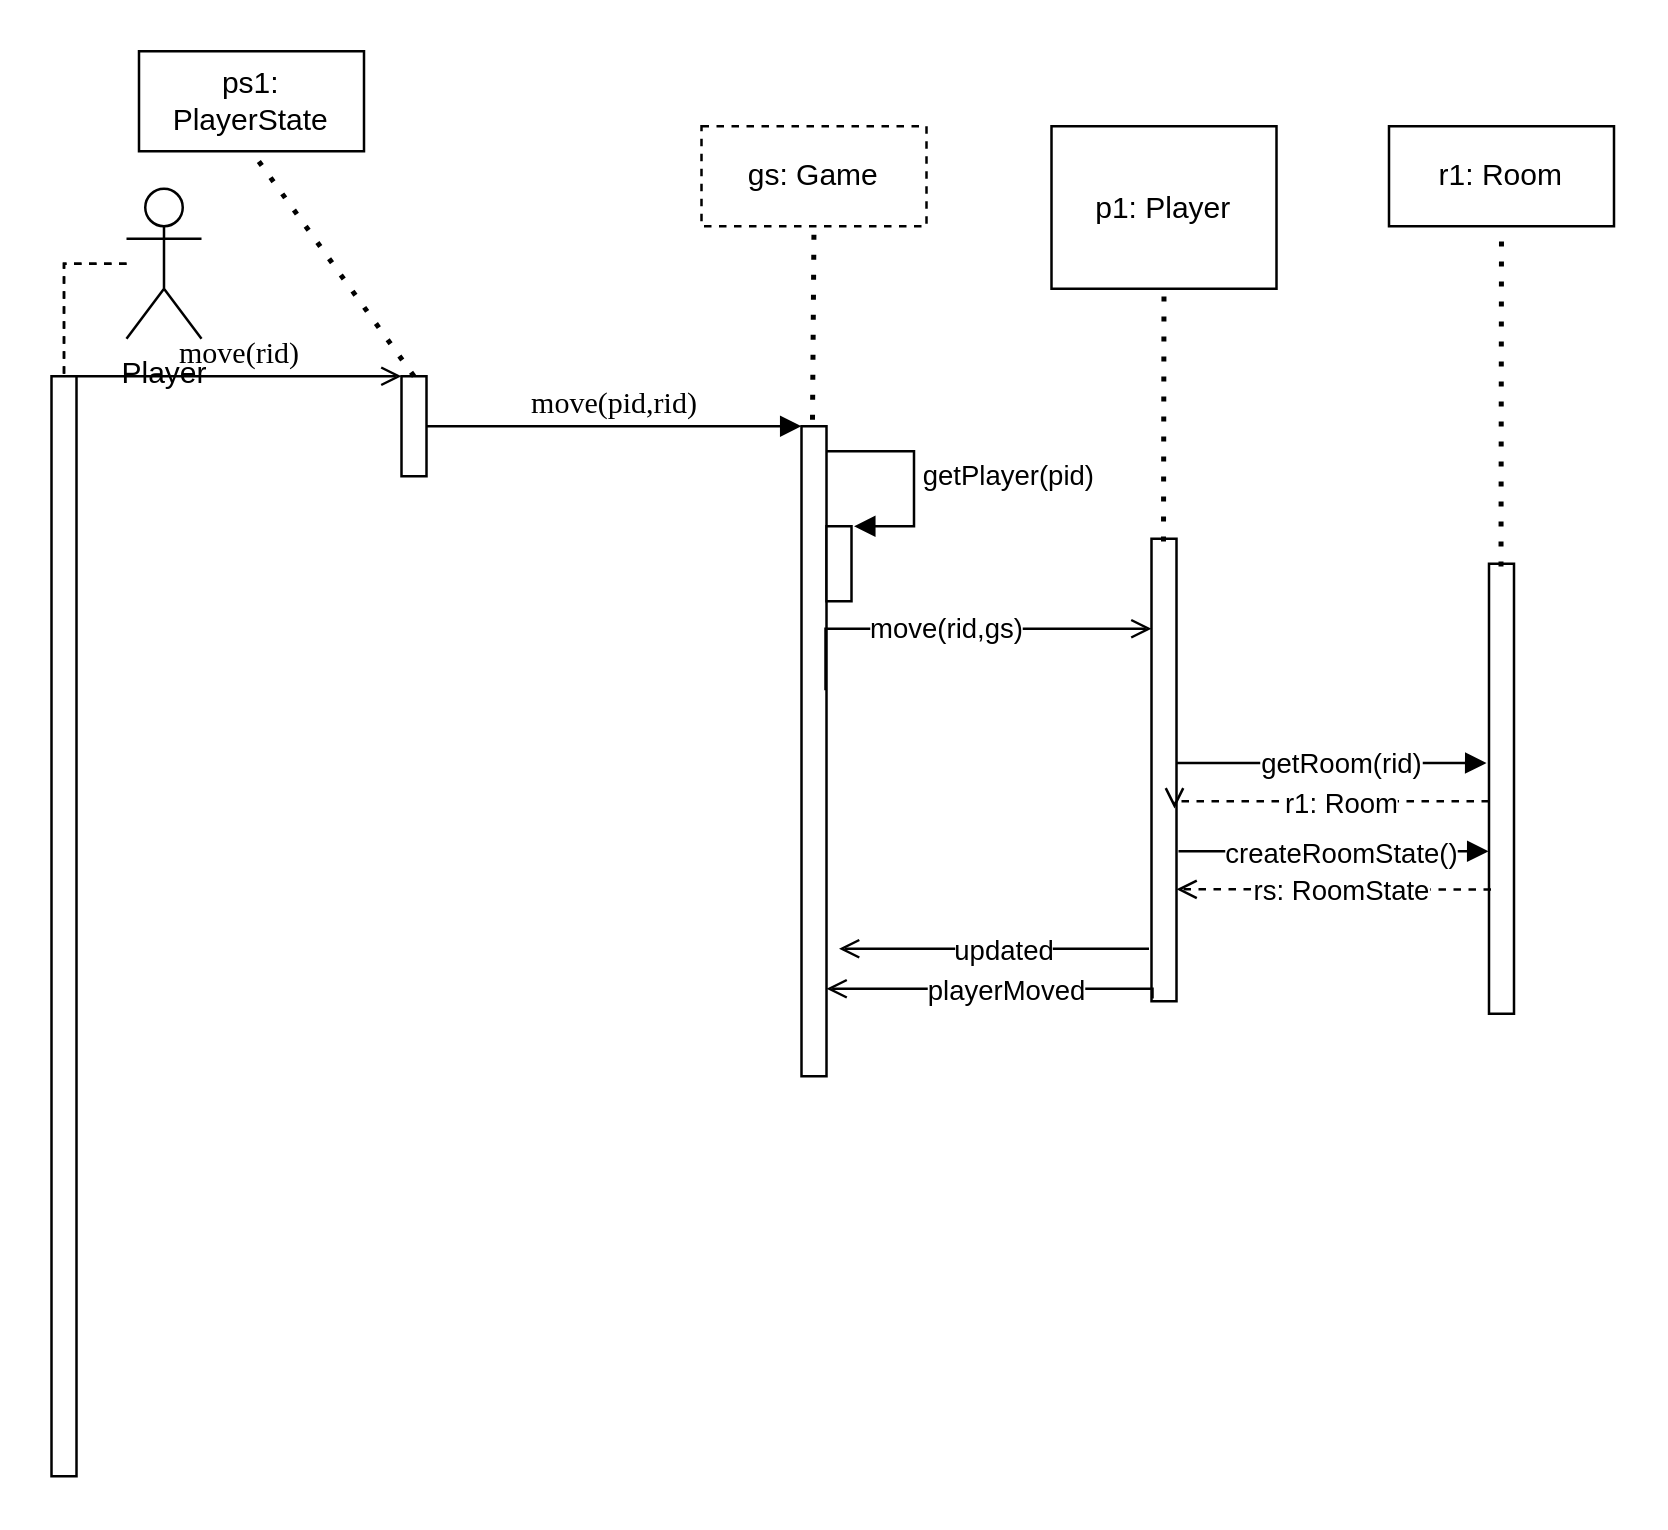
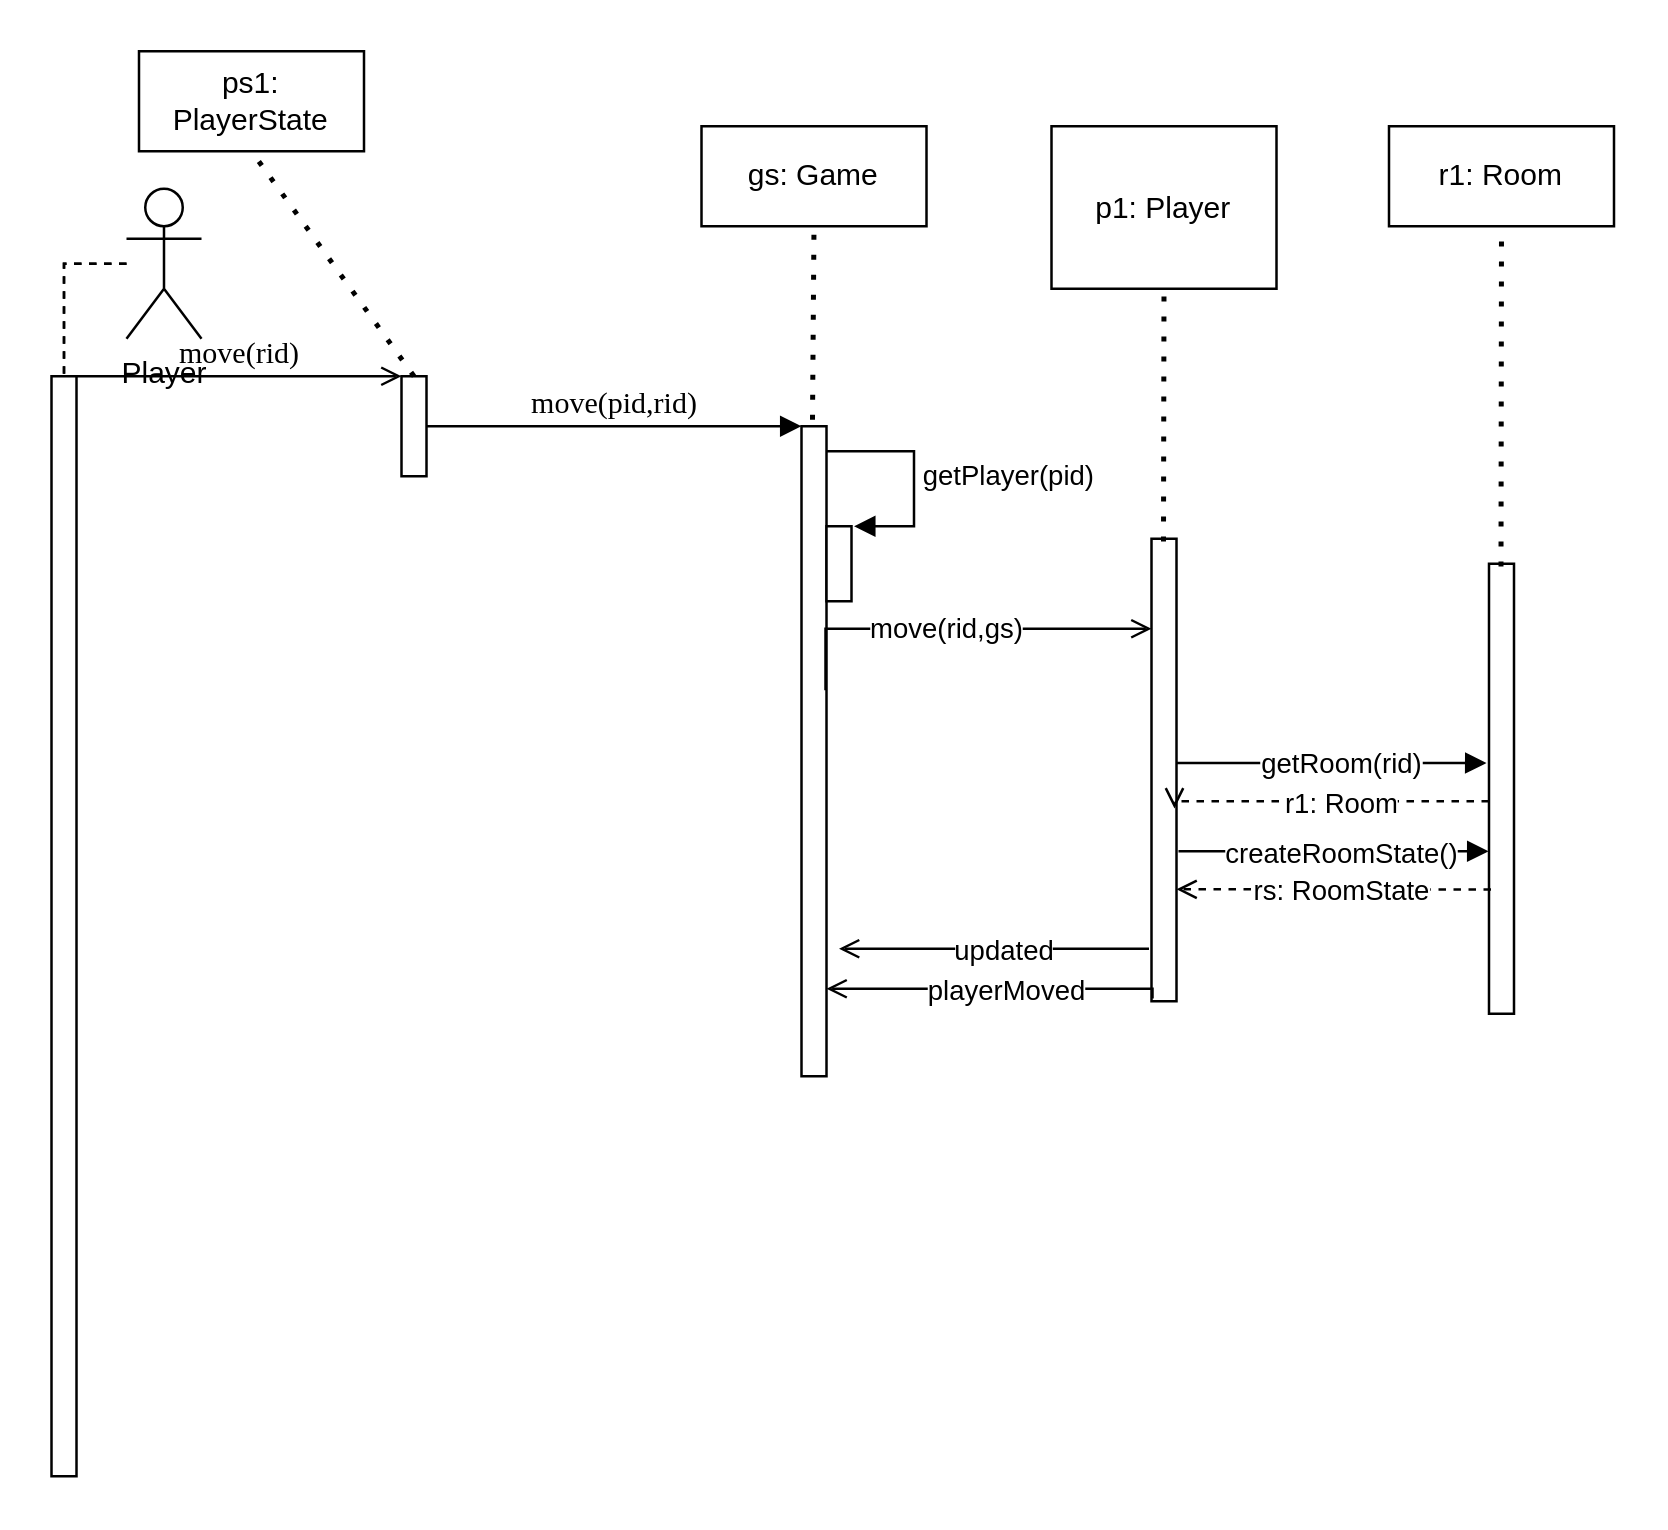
node "gs: Game": style dashed -> solid
